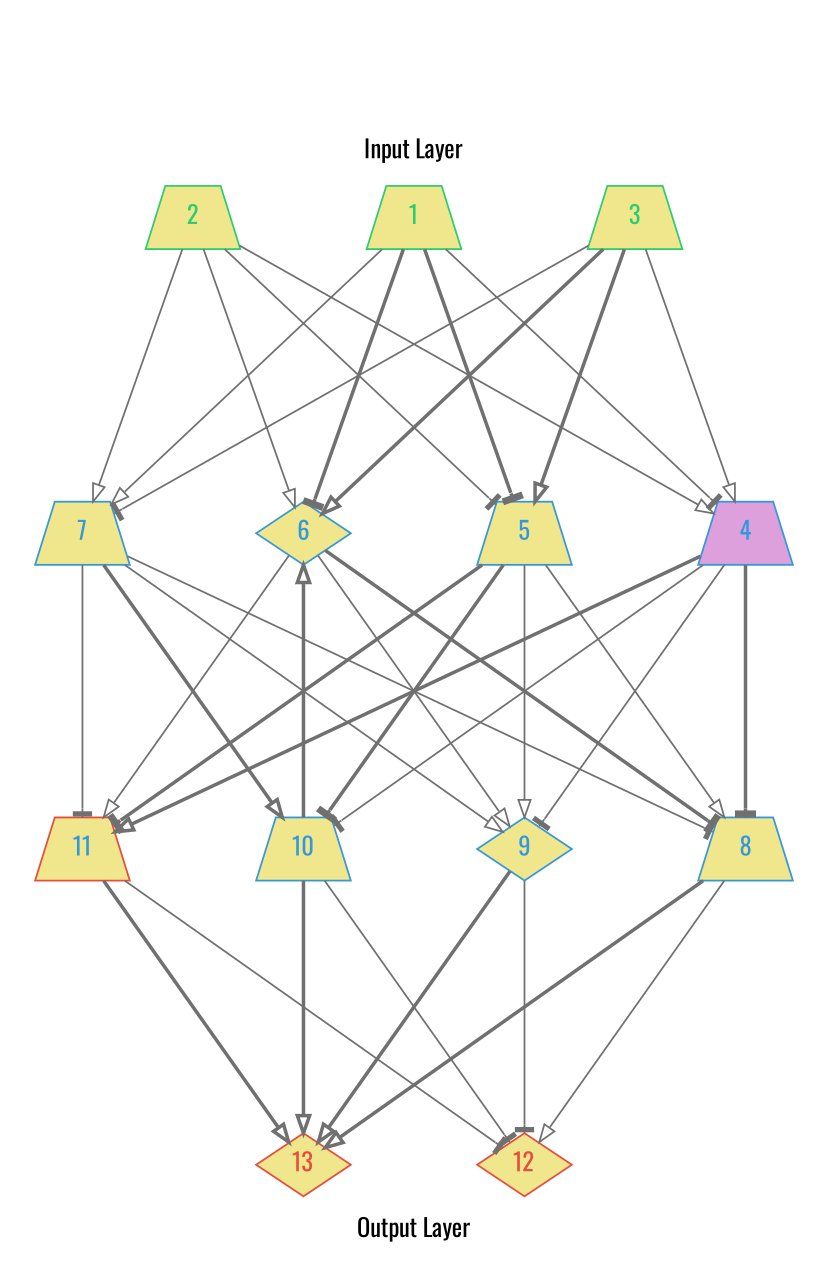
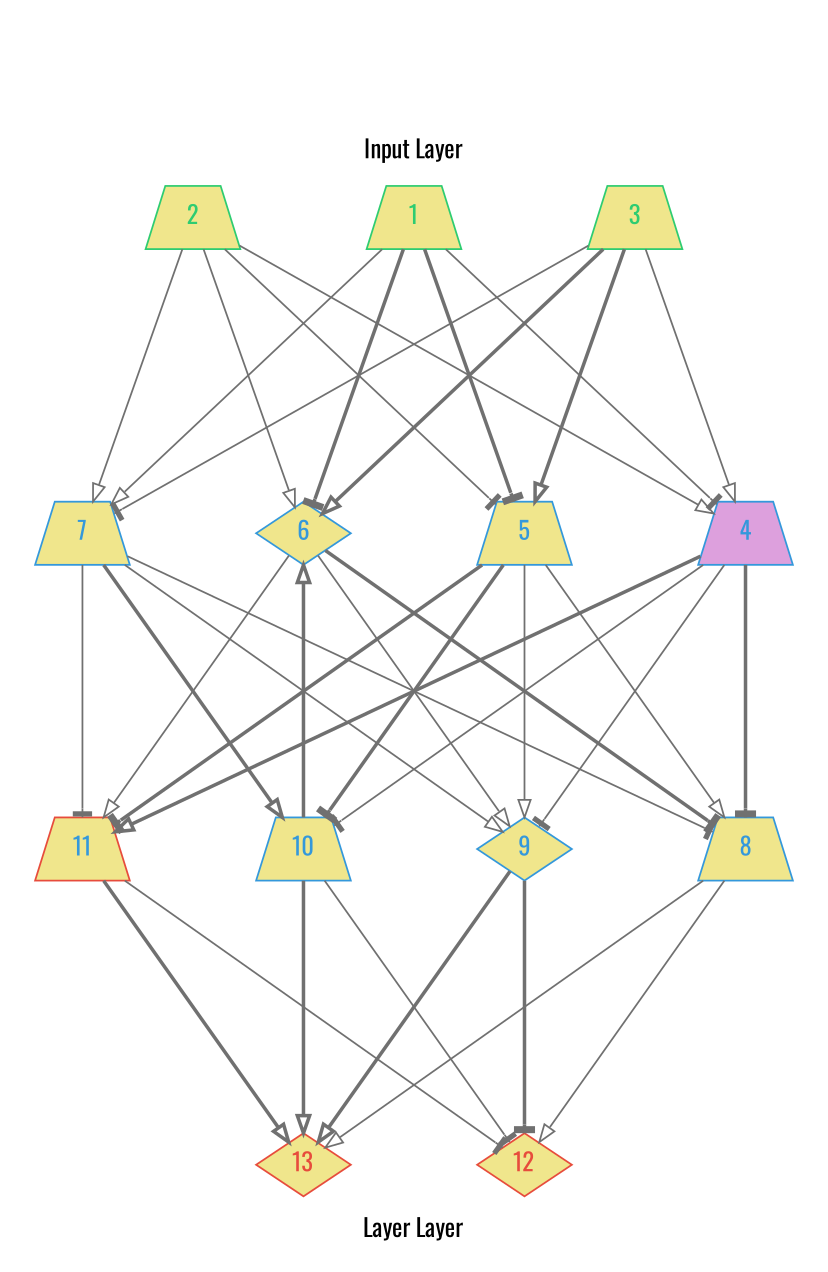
edge "9" -> "12": style solid -> bold
edge "8" -> "13": style bold -> solid
cluster "Output Layer": label "Output Layer" -> "Layer Layer"
